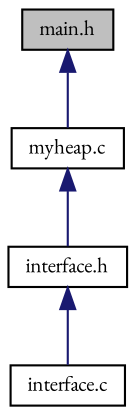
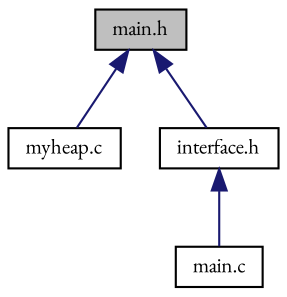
edge "interface.h" -> "myheap.c": now "interface.h" -> "main.h"
node "interface.c": label "interface.c" -> "main.c"
